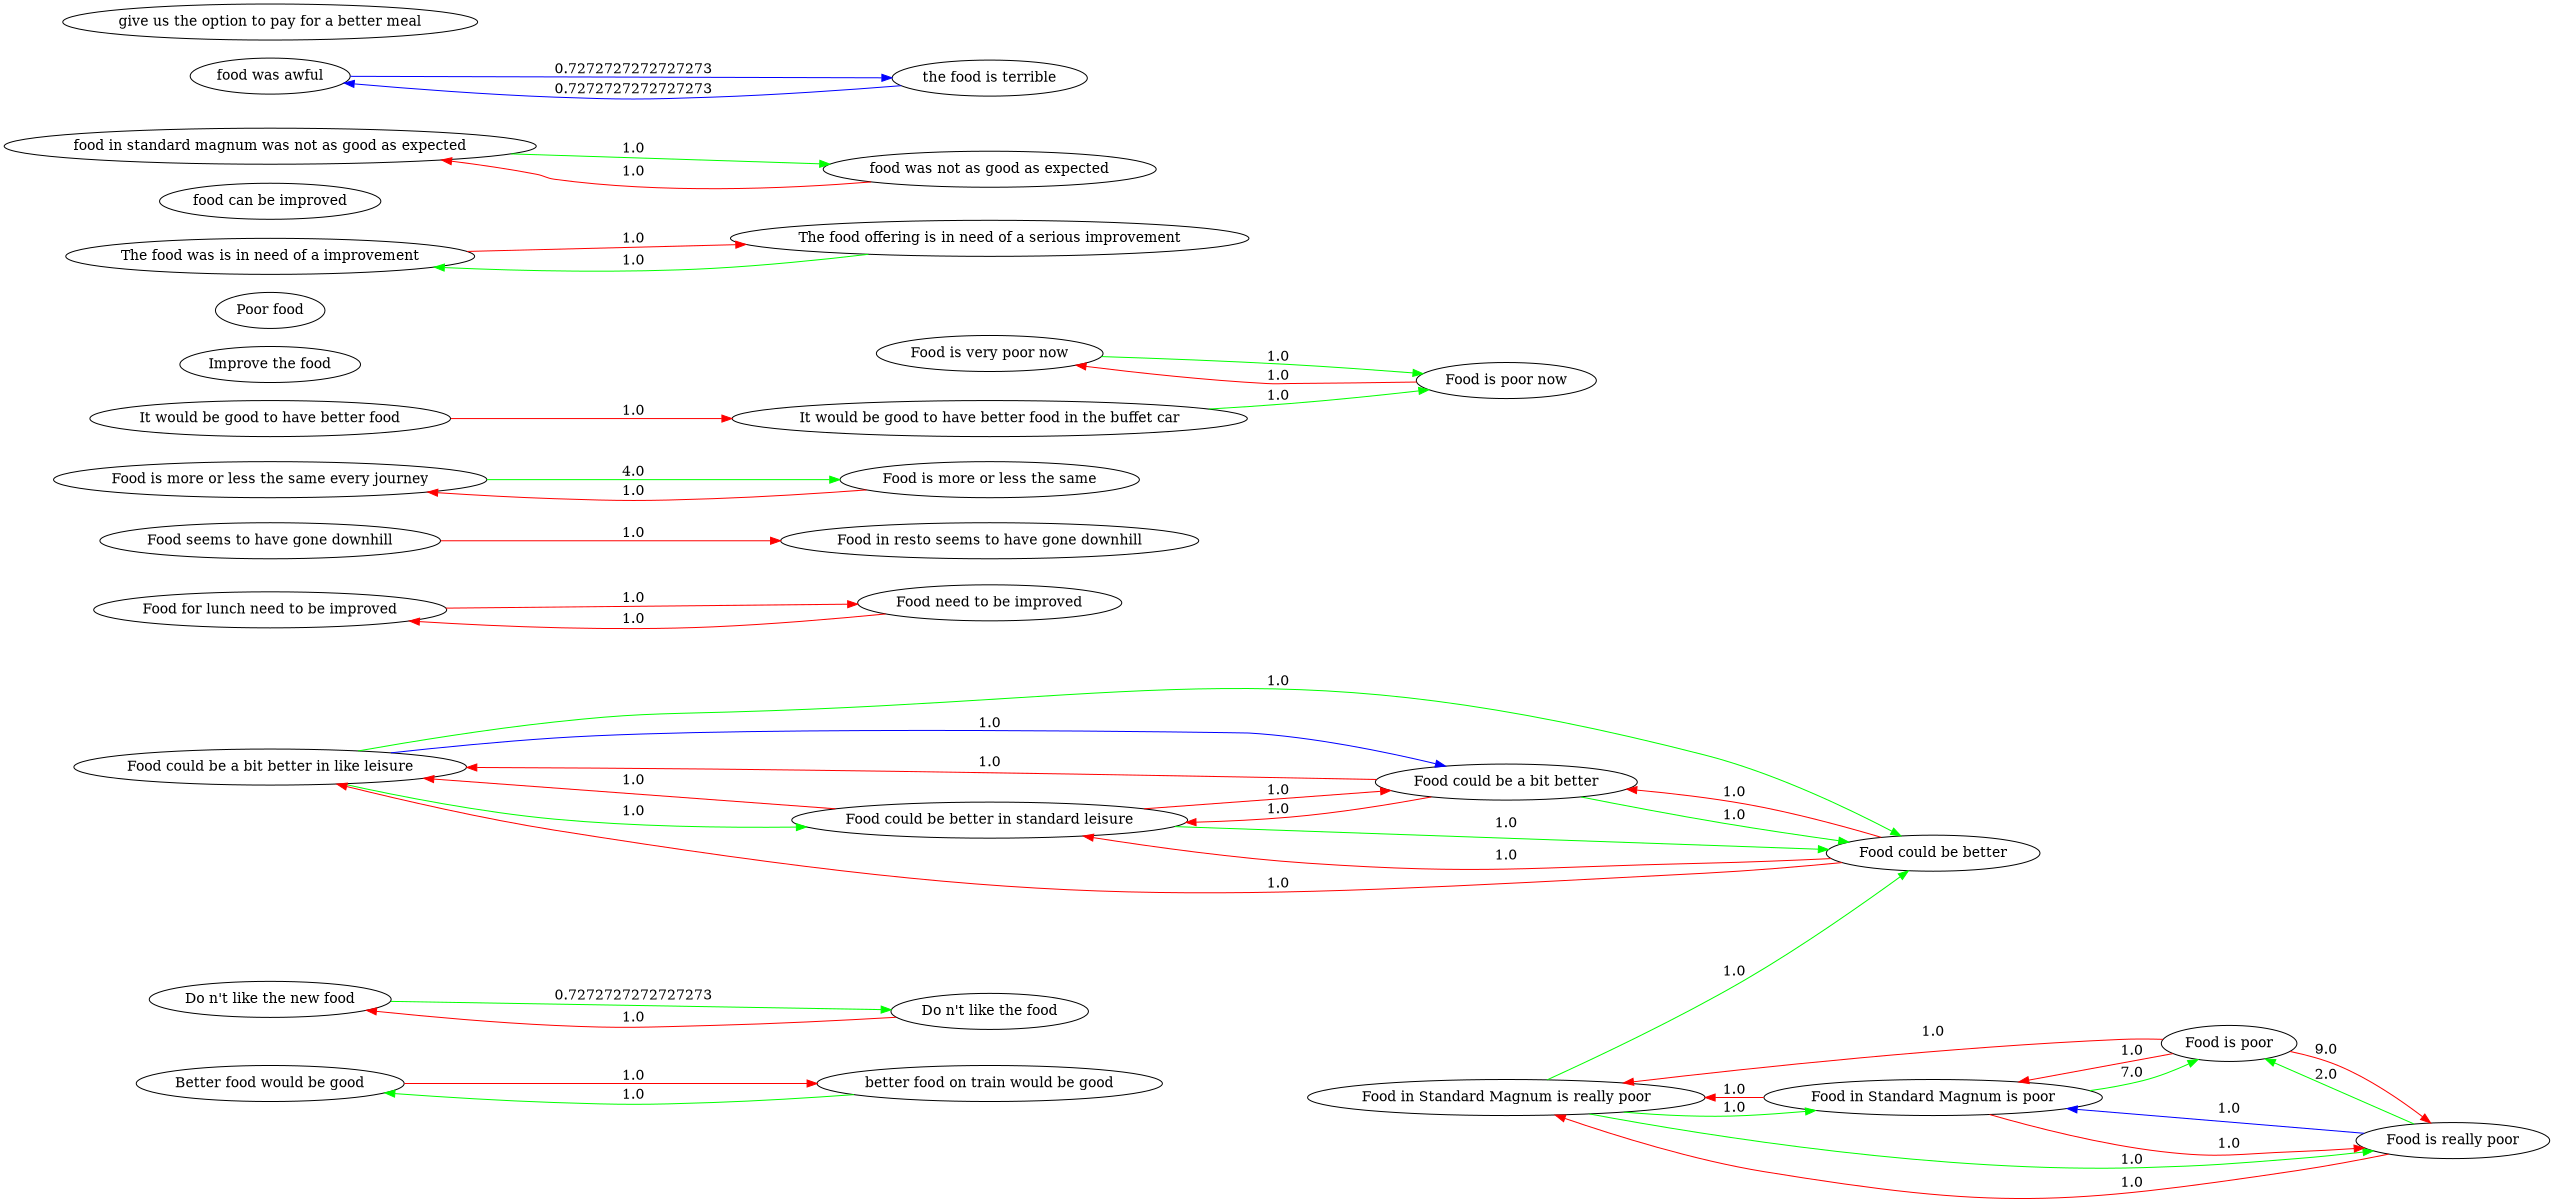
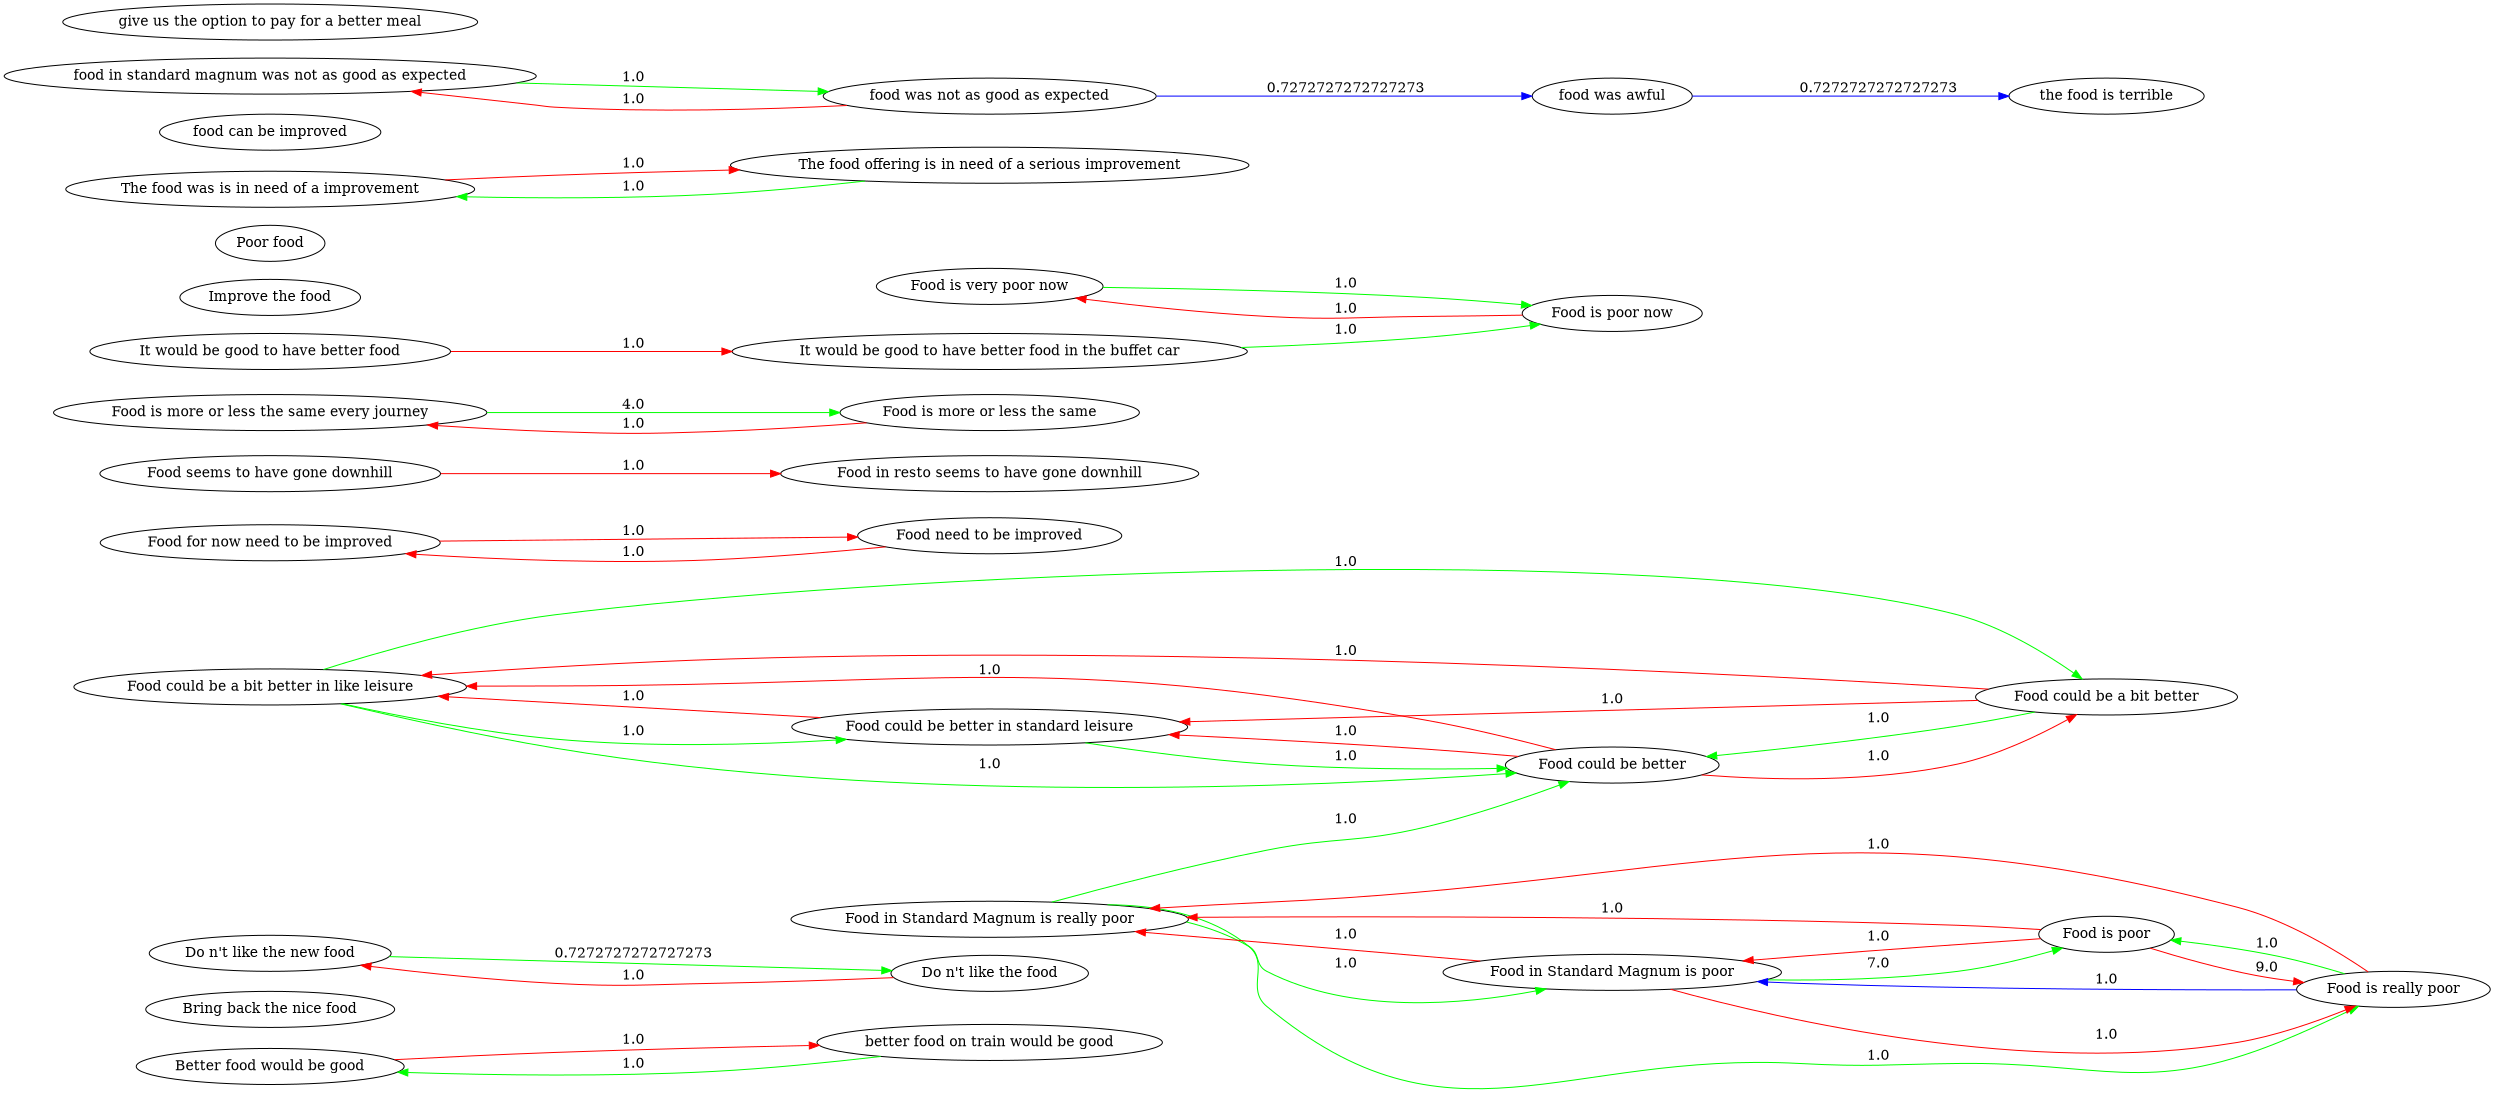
edge "the food is terrible" -> "food was awful": now "food was not as good as expected" -> "food was awful"
node "Food for lunch need to be improved": label "Food for lunch need to be improved" -> "Food for now need to be improved"
edge "Food could be a bit better in like leisure" -> "Food could be a bit better": color blue -> green
edge "Food could be better in standard leisure" -> "Food could be a bit better": removed, label "1.0"
node "Bring back the nice food": added
edge "Food is really poor" -> "Food is poor": label "2.0" -> "1.0"
